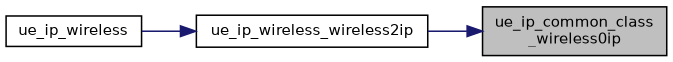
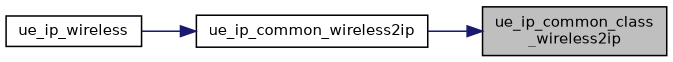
node "ue_ip_wireless_wireless2ip": label "ue_ip_wireless_wireless2ip" -> "ue_ip_common_wireless2ip"
node "ue_ip_common_class _wireless0ip": label "ue_ip_common_class _wireless0ip" -> "ue_ip_common_class _wireless2ip"
